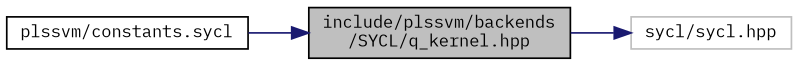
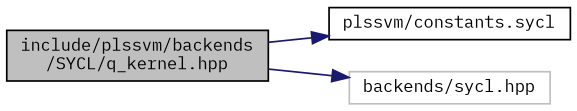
edge "plssvm/constants.sycl" -> "include/plssvm/backends /SYCL/q_kernel.hpp": reversed
node "sycl/sycl.hpp": label "sycl/sycl.hpp" -> "backends/sycl.hpp"
